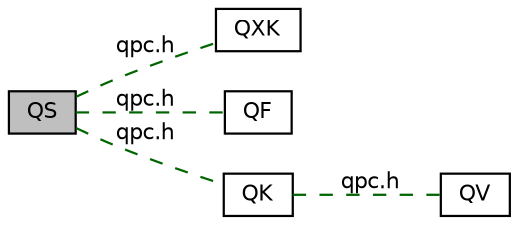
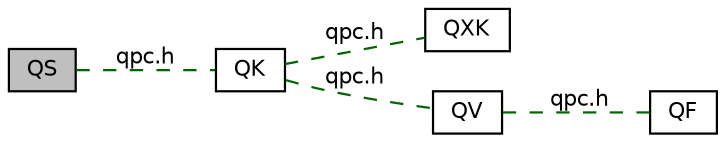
edge "QXK" -- "QS": now "QXK" -- "QK"
edge "QS" -- "QF": now "QV" -- "QF"
